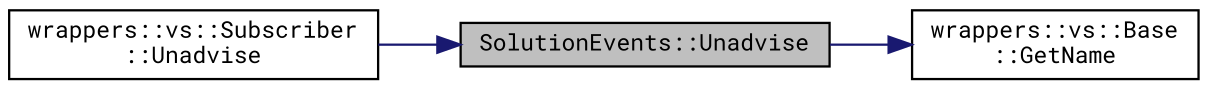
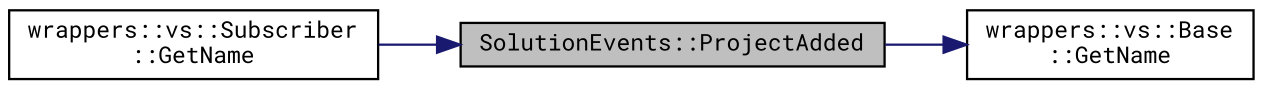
node "wrappers::vs::Subscriber ::Unadvise": label "wrappers::vs::Subscriber ::Unadvise" -> "wrappers::vs::Subscriber ::GetName"
node "SolutionEvents::Unadvise": label "SolutionEvents::Unadvise" -> "SolutionEvents::ProjectAdded"
